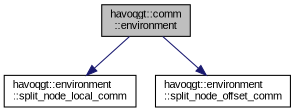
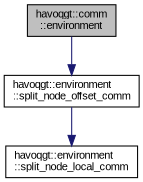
edge "havoqgt::comm ::environment" -> "havoqgt::environment ::split_node_local_comm": now "havoqgt::environment ::split_node_offset_comm" -> "havoqgt::environment ::split_node_local_comm"
